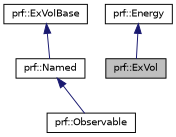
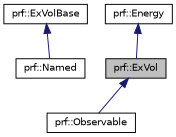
edge "prf::Observable" -> "prf::Named": now "prf::Observable" -> "prf::ExVol"
